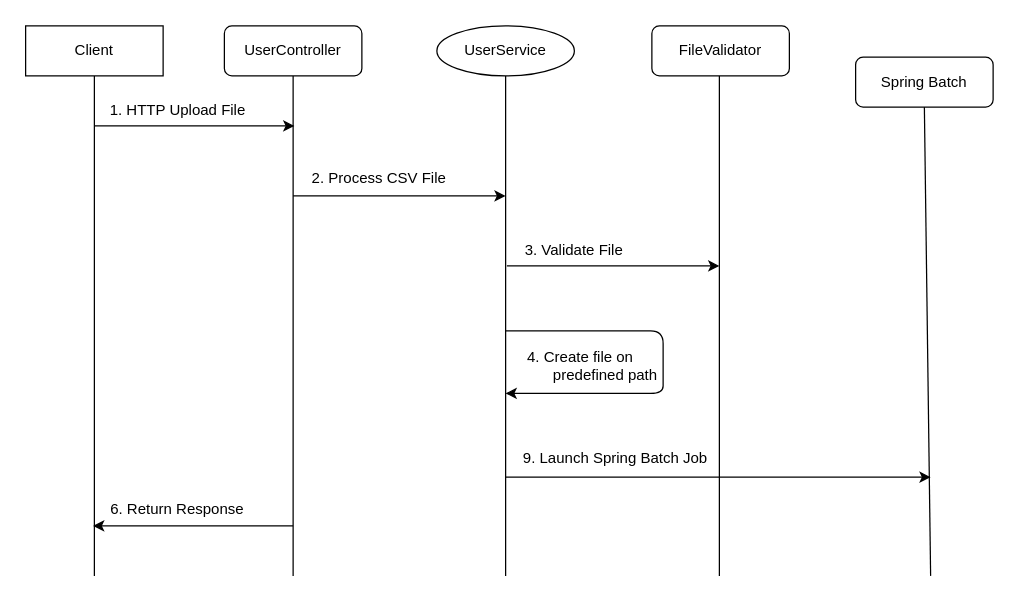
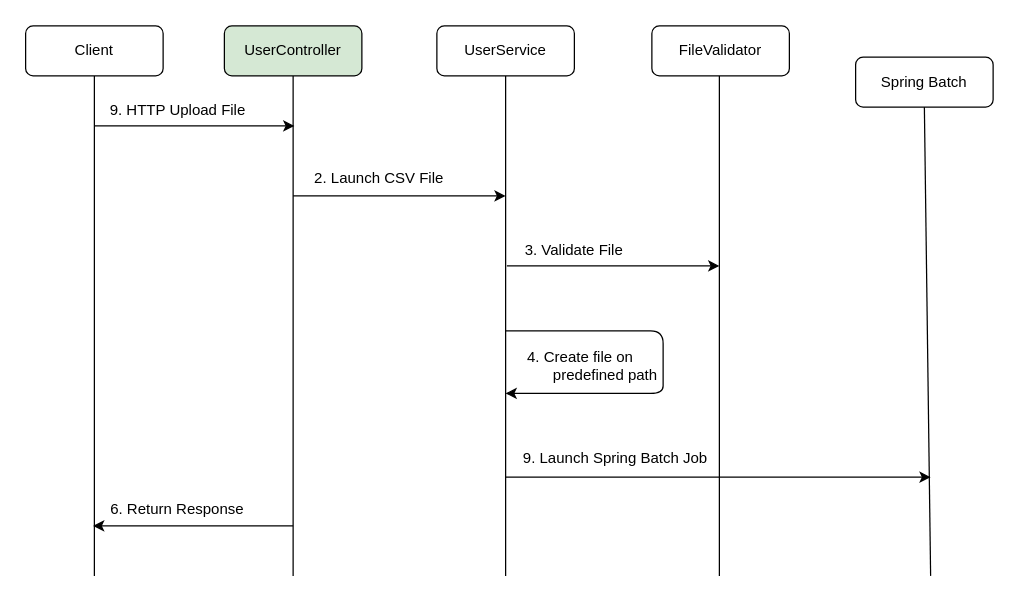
node "Client": shape rectangle -> rounded rectangle
node "UserController": fillcolor #ffffff -> #d5e8d4
node "UserService": shape ellipse -> rounded rectangle
node "1. HTTP Upload File": label "1. HTTP Upload File" -> "9. HTTP Upload File"
node "2. Process CSV File": label "2. Process CSV File" -> "2. Launch CSV File"
